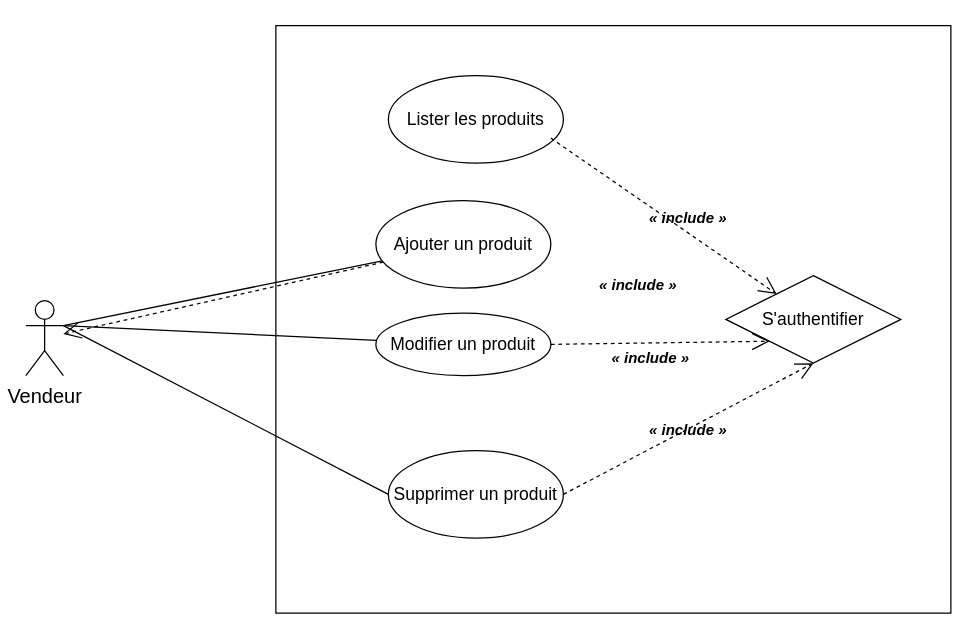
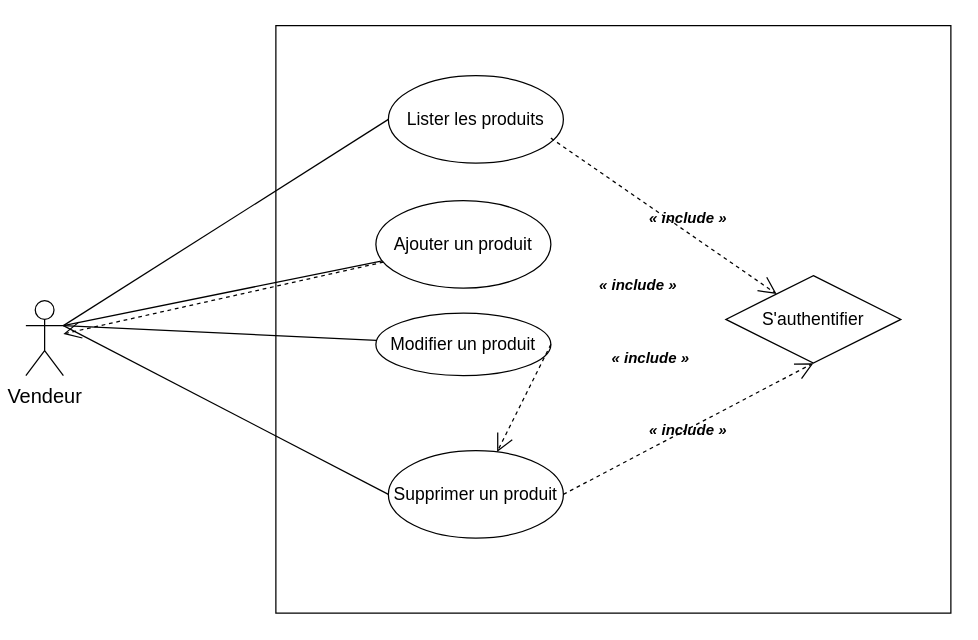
edge "Lister les produits" -- "Vendeur": added
edge "Modifier un produit" -> "S'authentifier": now "Modifier un produit" -> "Supprimer un produit"
